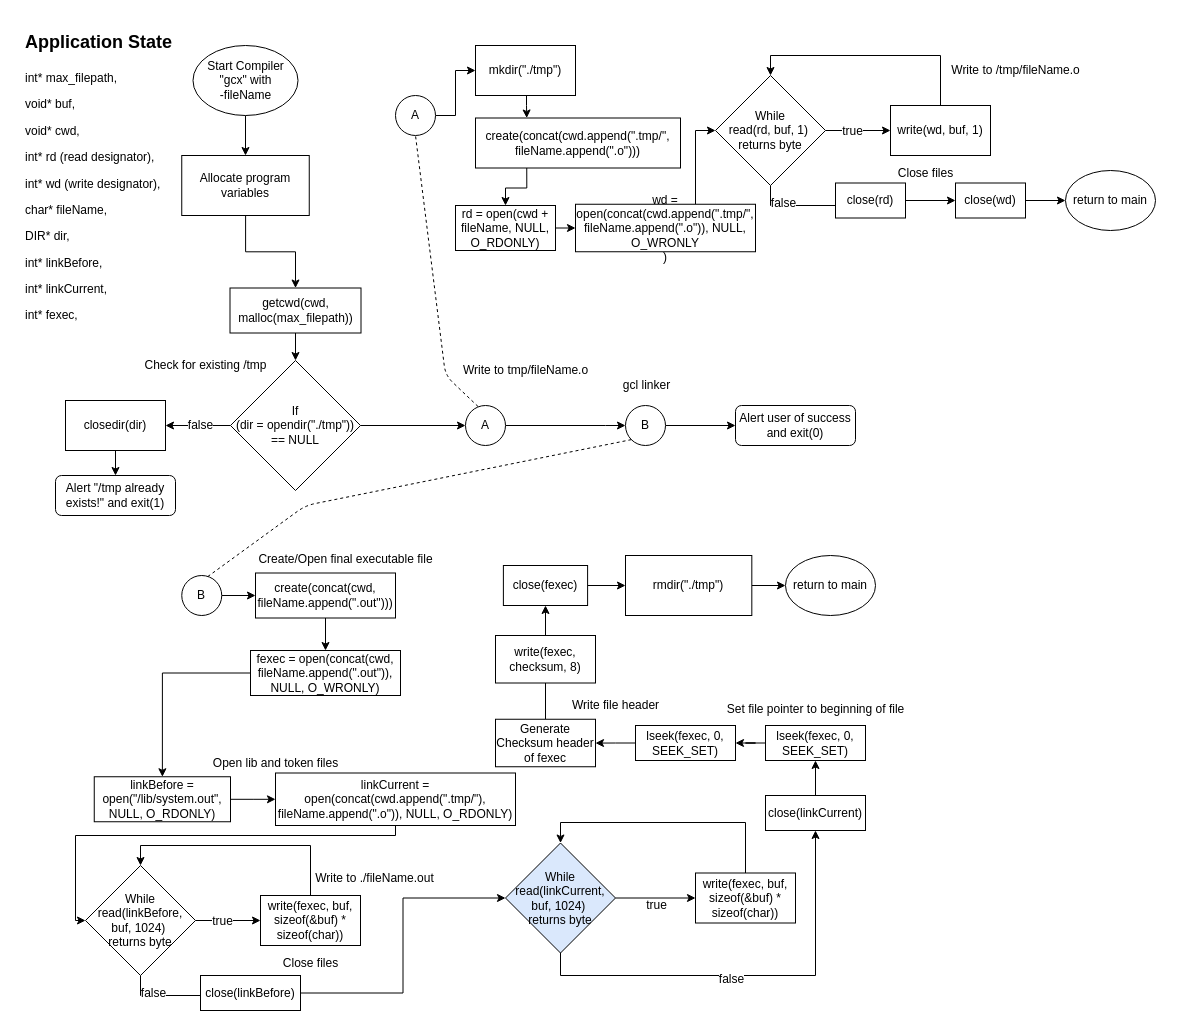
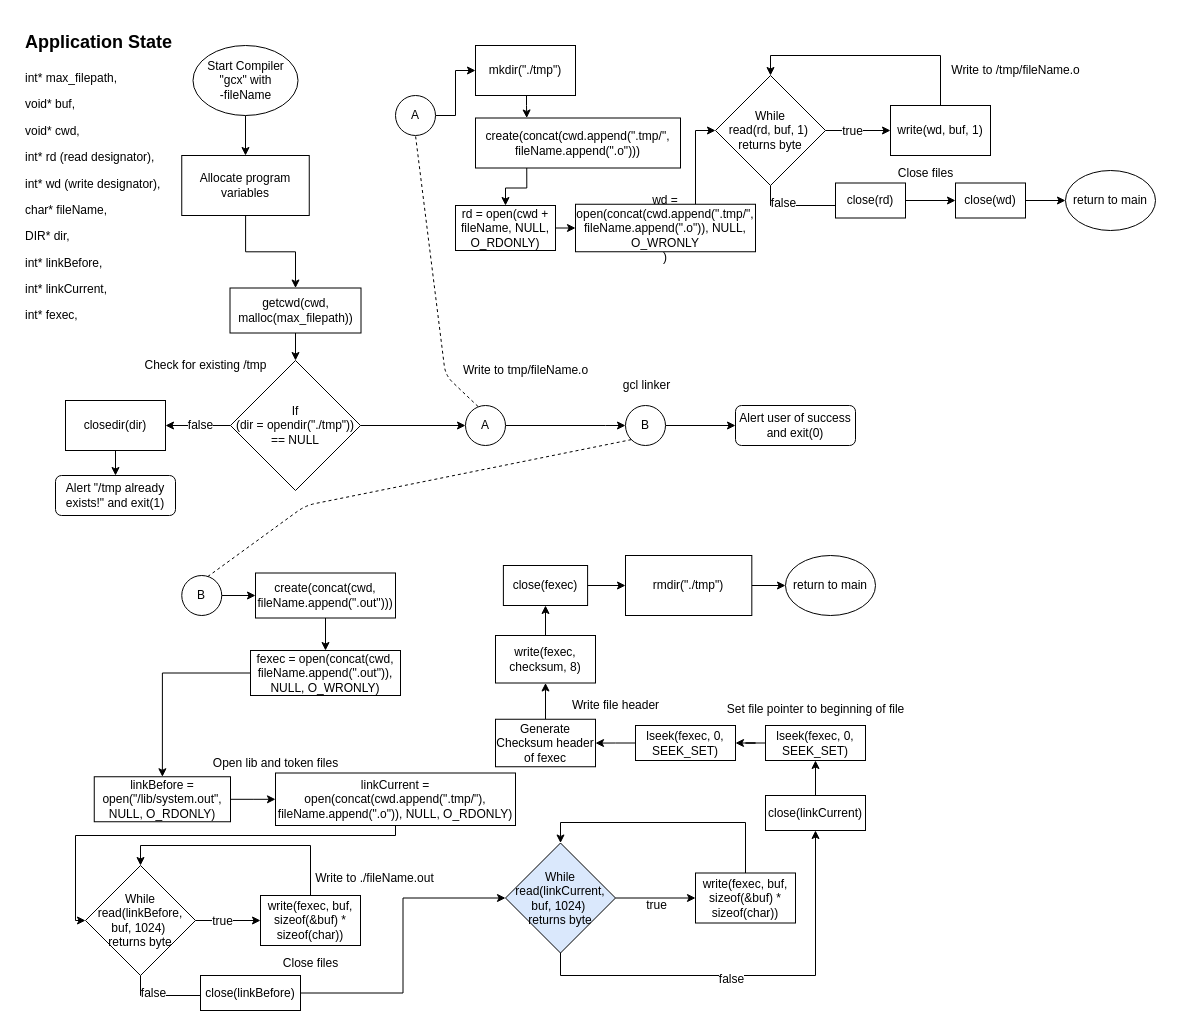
node "Create/Open final executable file": removed
edge "write(fexec, checksum, 8)" -- "Generate Checksum header of fexec": arrowhead none -> classic
